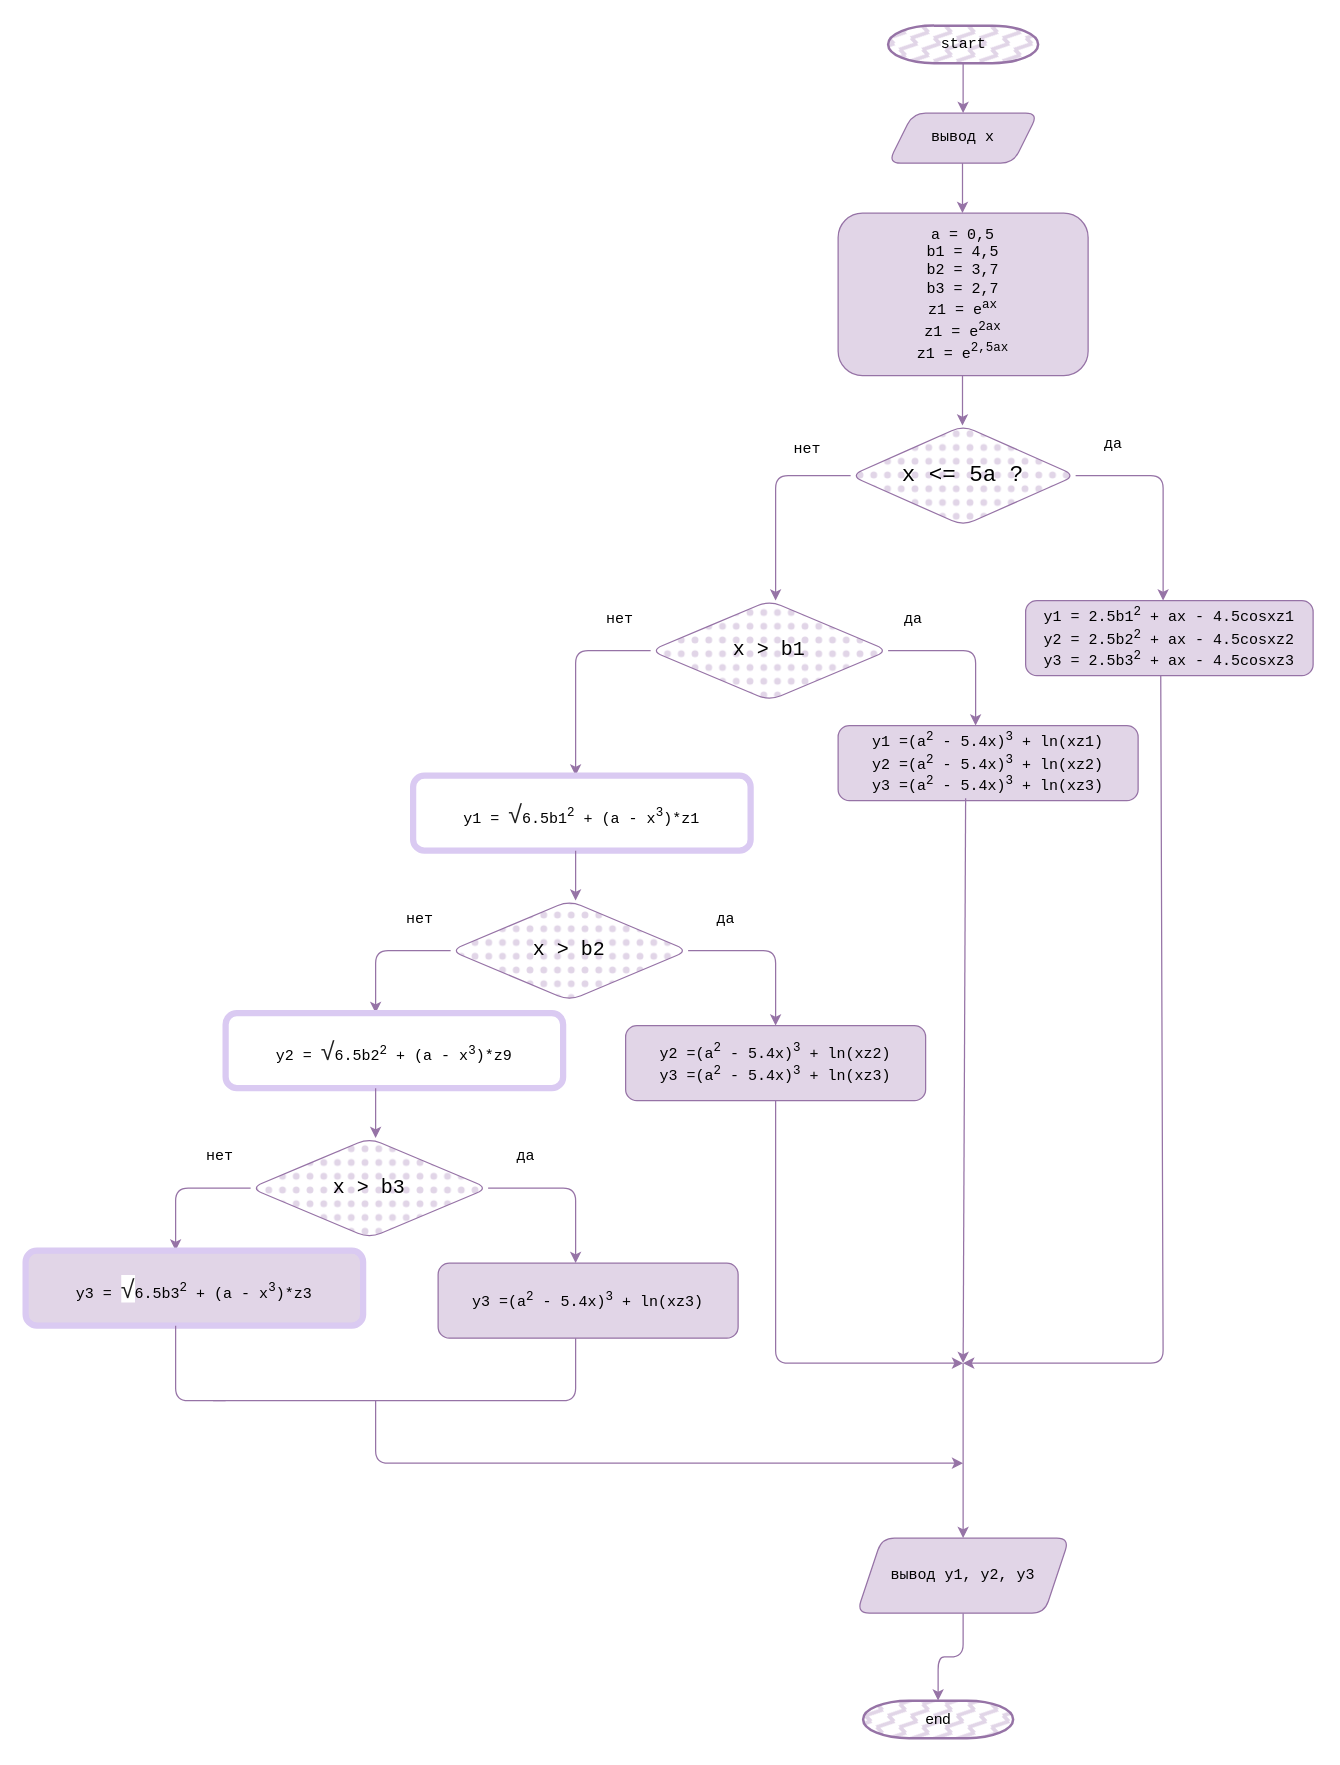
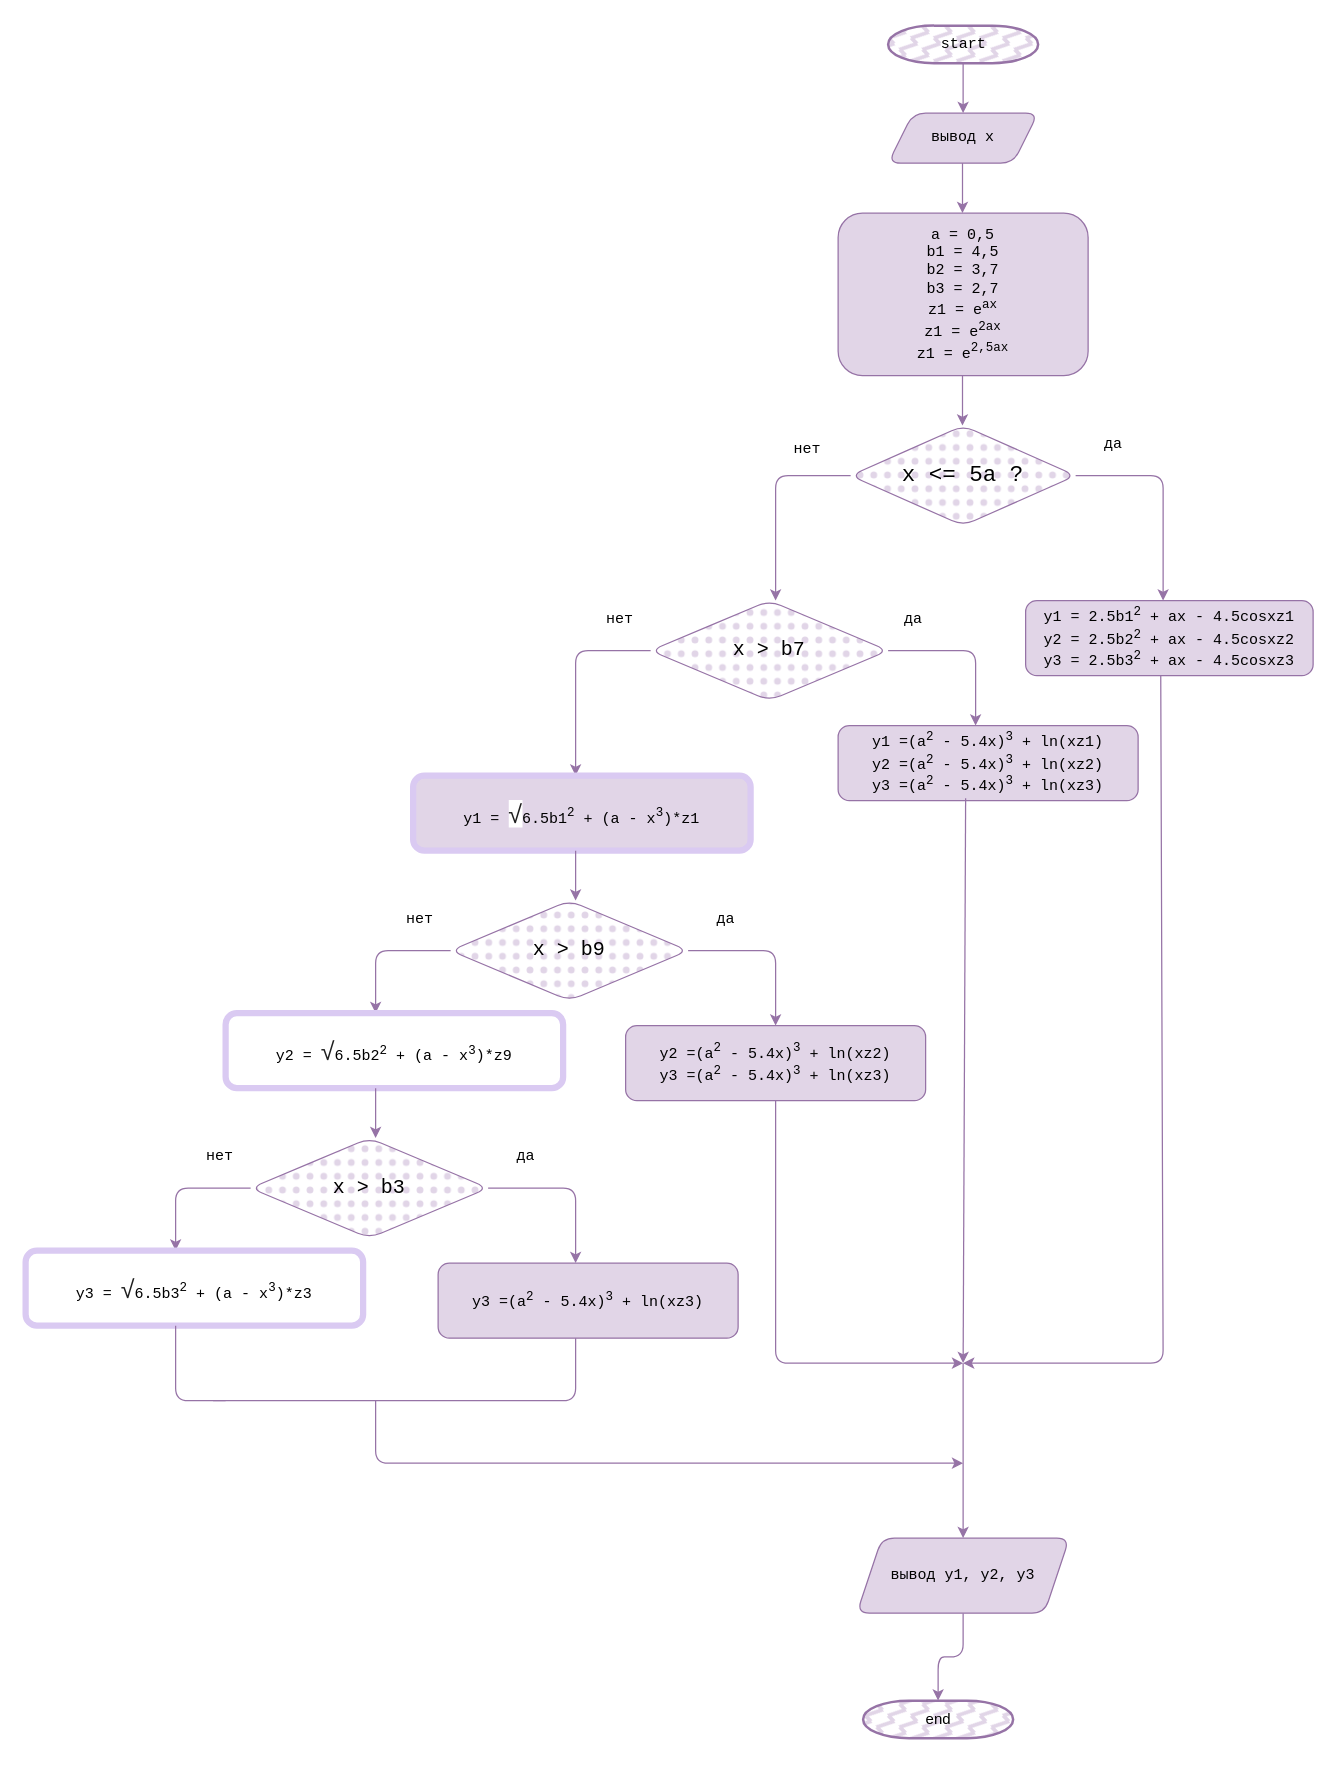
node "x > b1": label "x > b1" -> "x > b7"
node "y1 = √6.5b12 + (a - x3)*z1": fillcolor #ffffff -> #e1d5e7
node "x > b2": label "x > b2" -> "x > b9"
node "y3 = √6.5b32 + (a - x3)*z3": fillcolor #e1d5e7 -> #ffffff
